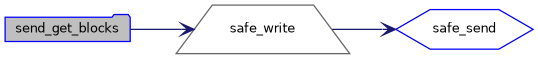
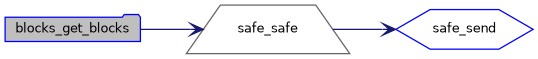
node "send_get_blocks": label "send_get_blocks" -> "blocks_get_blocks"
node "safe_write": label "safe_write" -> "safe_safe"
